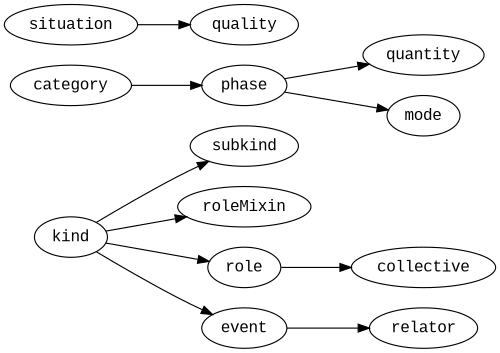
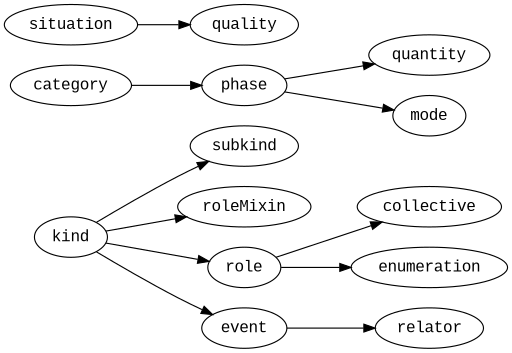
node "enumeration": added
